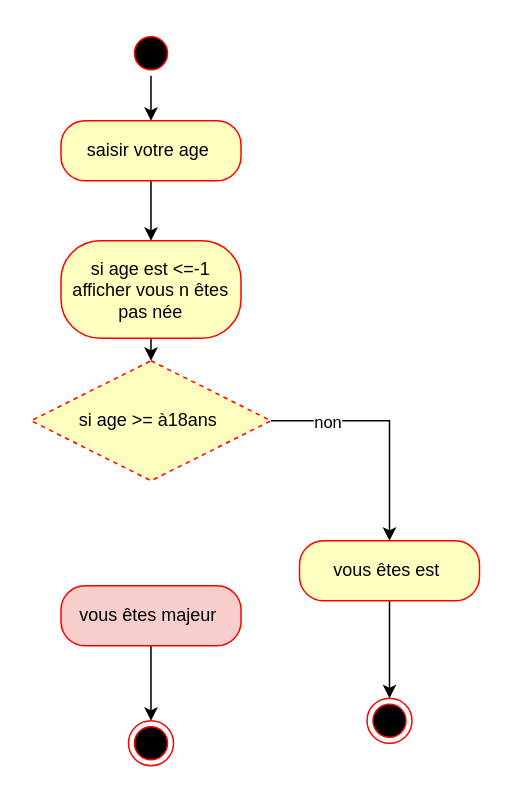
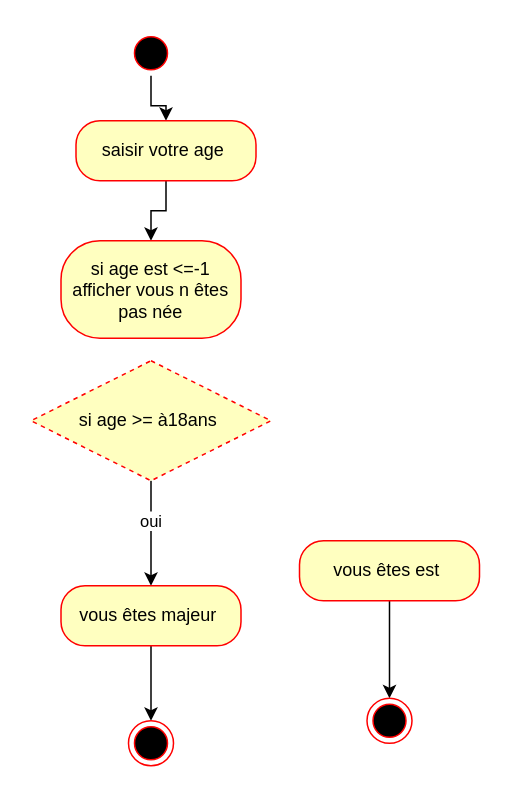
node "saisir votre age": moved (151, 151) -> (166, 151)
edge "si age est <=-1 afficher vous n êtes pas née" -> "si age >= à18ans": removed
edge "si age >= à18ans" -> "vous êtes est": removed, label "non"
edge "si age >= à18ans" -> "vous êtes majeur": added, label "oui"
node "vous êtes majeur": fillcolor #f8cecc -> #ffffc0
